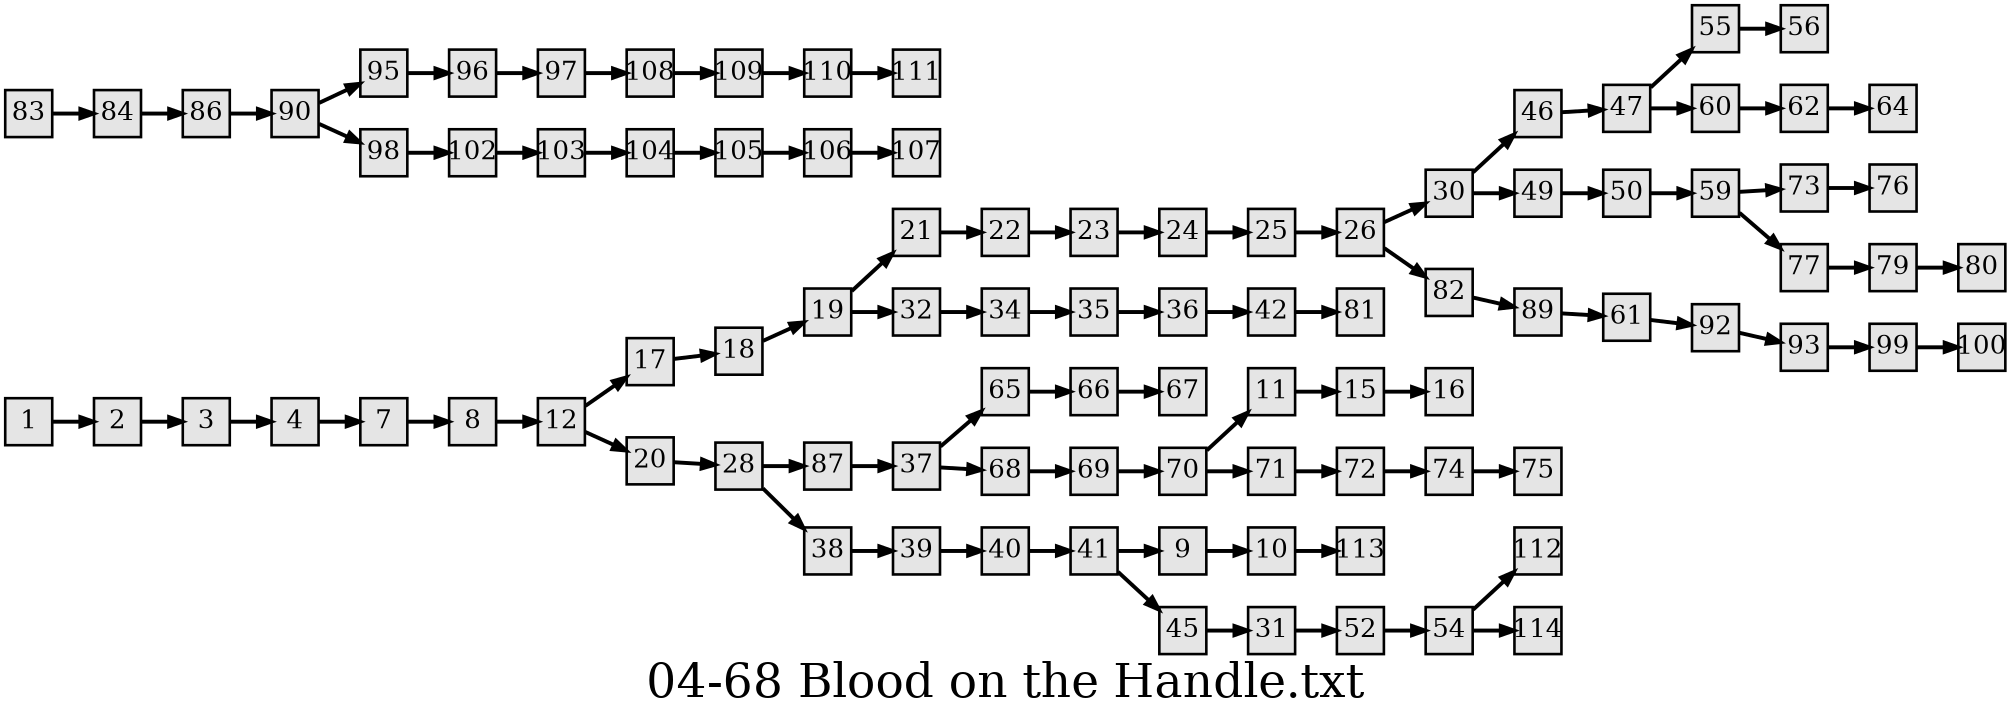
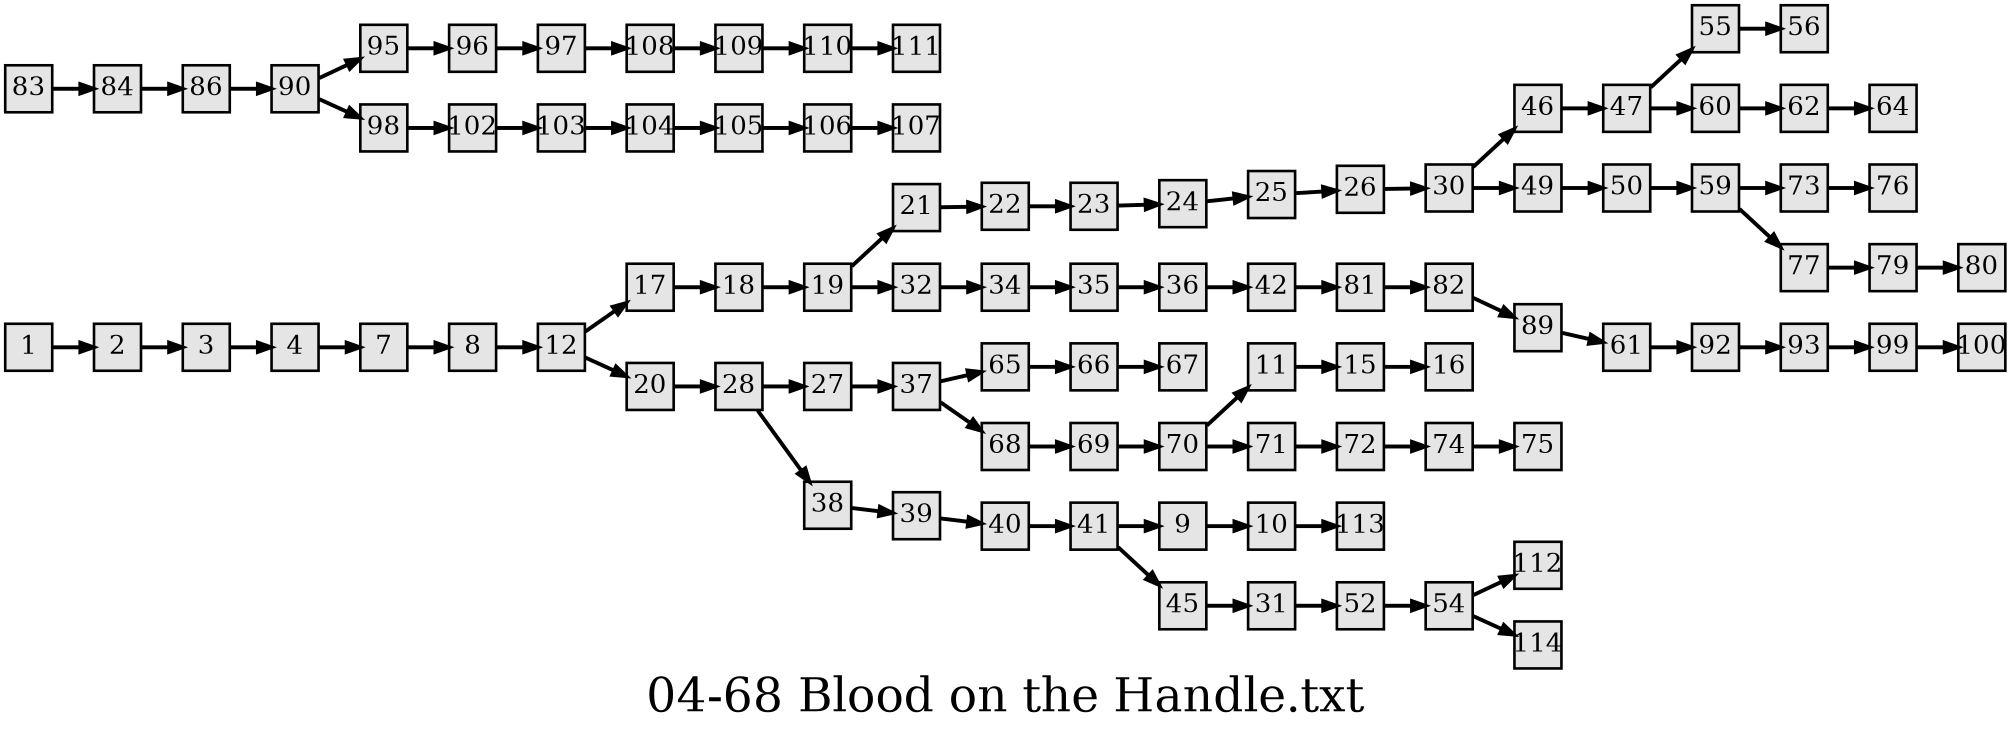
edge "26" -> "82": now "81" -> "82"
node "87": label "87" -> "27"
